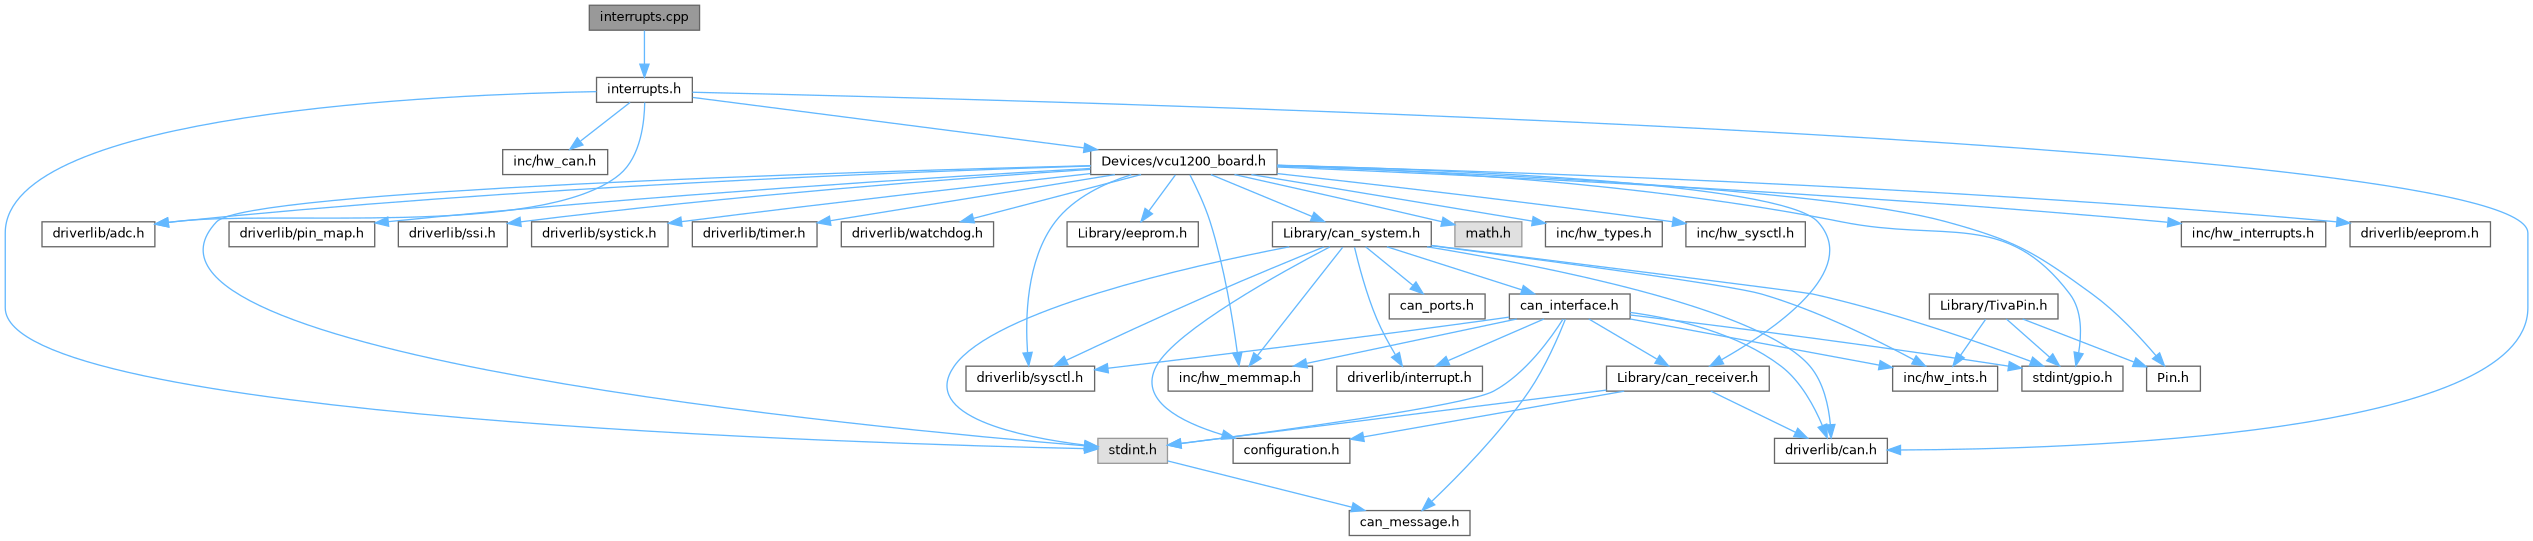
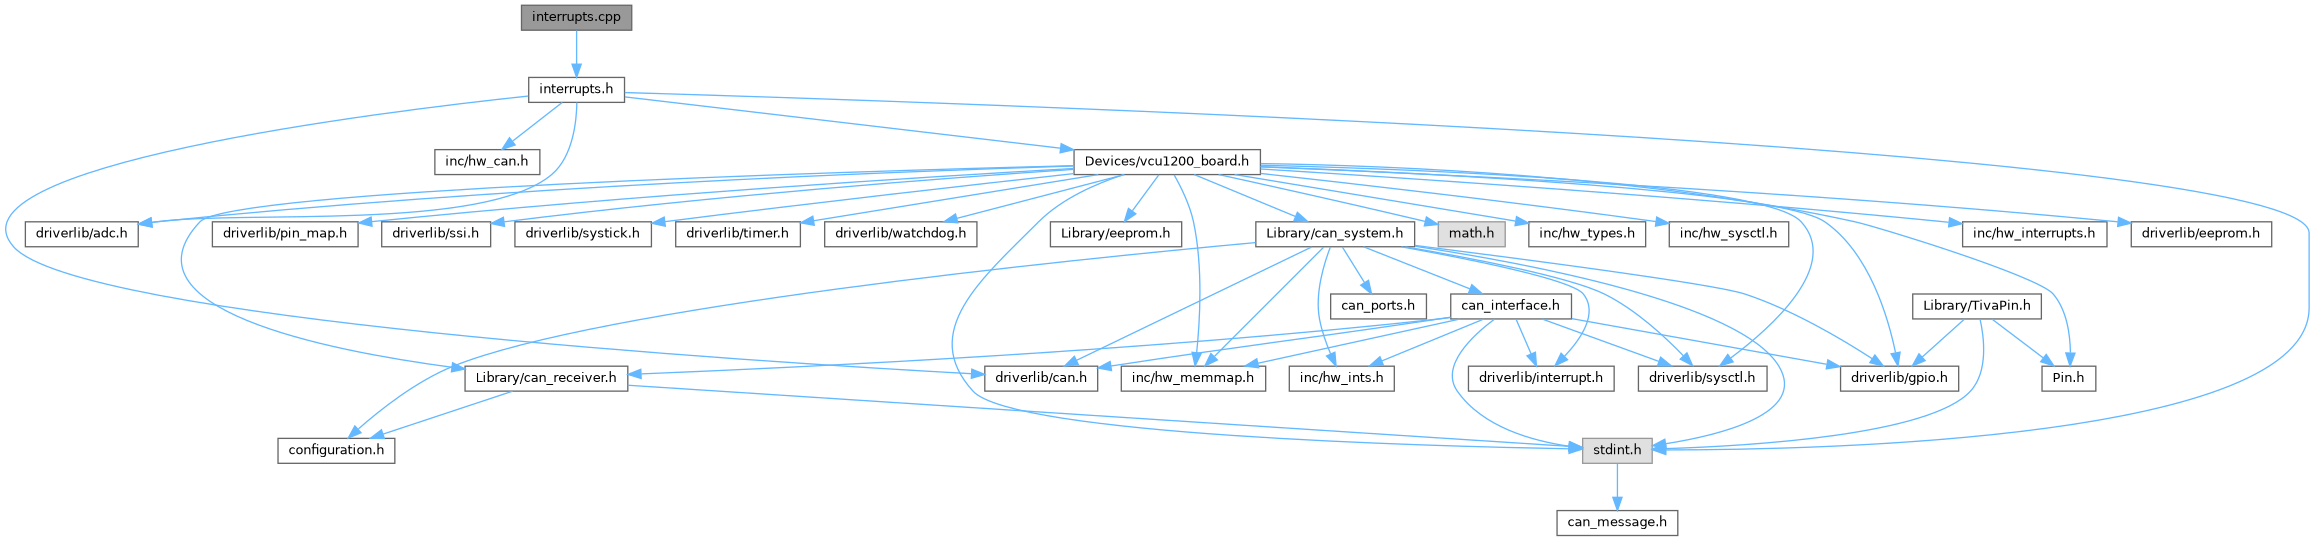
edge "Library/TivaPin.h" -> "inc/hw_ints.h": now "Library/TivaPin.h" -> "stdint.h"
node "stdint/gpio.h": label "stdint/gpio.h" -> "driverlib/gpio.h"
edge "Library/can_receiver.h" -> "driverlib/can.h": removed
edge "can_interface.h" -> "can_message.h": removed
